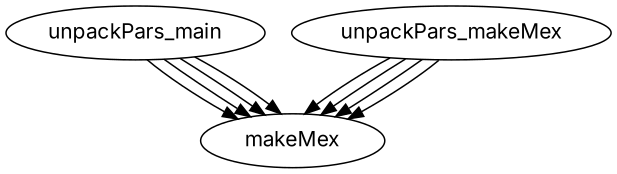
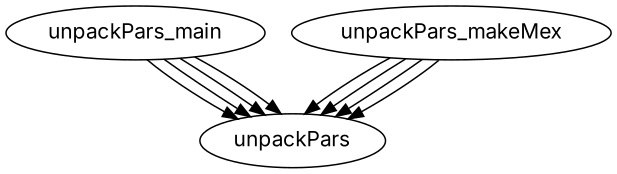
node "makeMex": label "makeMex" -> "unpackPars"
